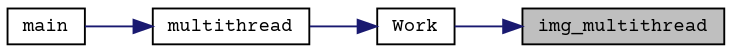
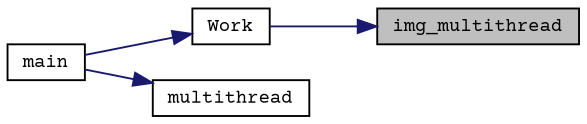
edge "multithread" -> "Work": now "main" -> "Work"
